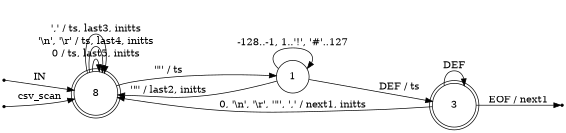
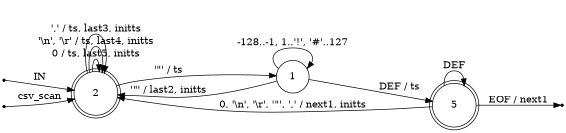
node "8": label "8" -> "2"
node "3": label "3" -> "5"
